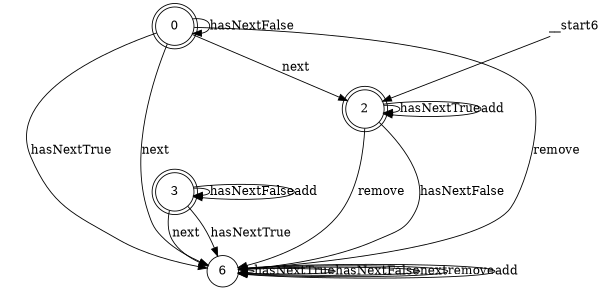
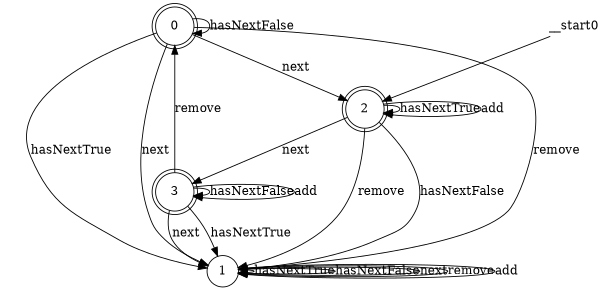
node "__start6": label "__start6" -> "__start0"
edge "3" -> "0": added, label "remove"
edge "2" -> "3": added, label "next"
node "6": label "6" -> "1"
